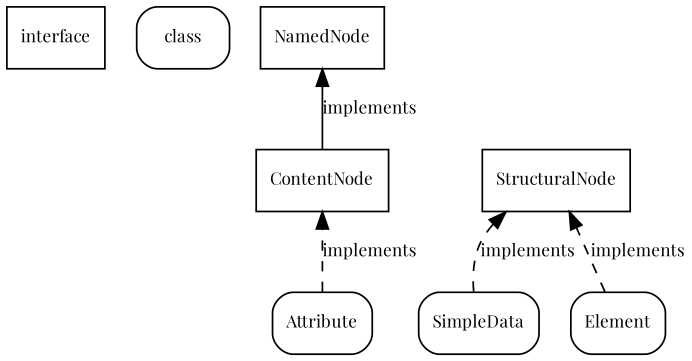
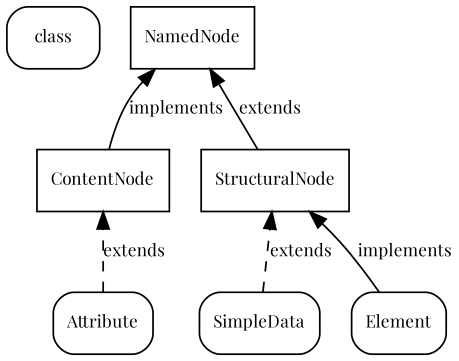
node "interface": removed
edge "StructuralNode" -> "NamedNode": added, label "extends"
edge "Attribute" -> "ContentNode": label "implements" -> "extends"
edge "SimpleData" -> "StructuralNode": label "implements" -> "extends"
edge "Element" -> "StructuralNode": style dashed -> solid
